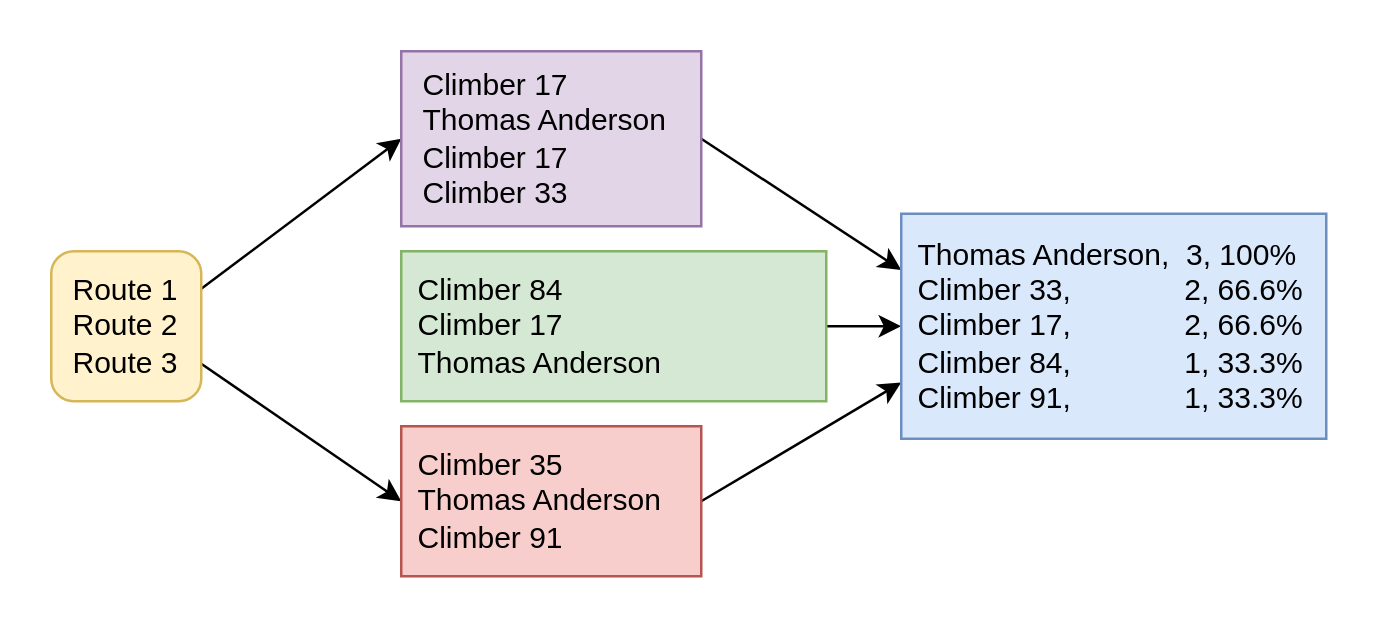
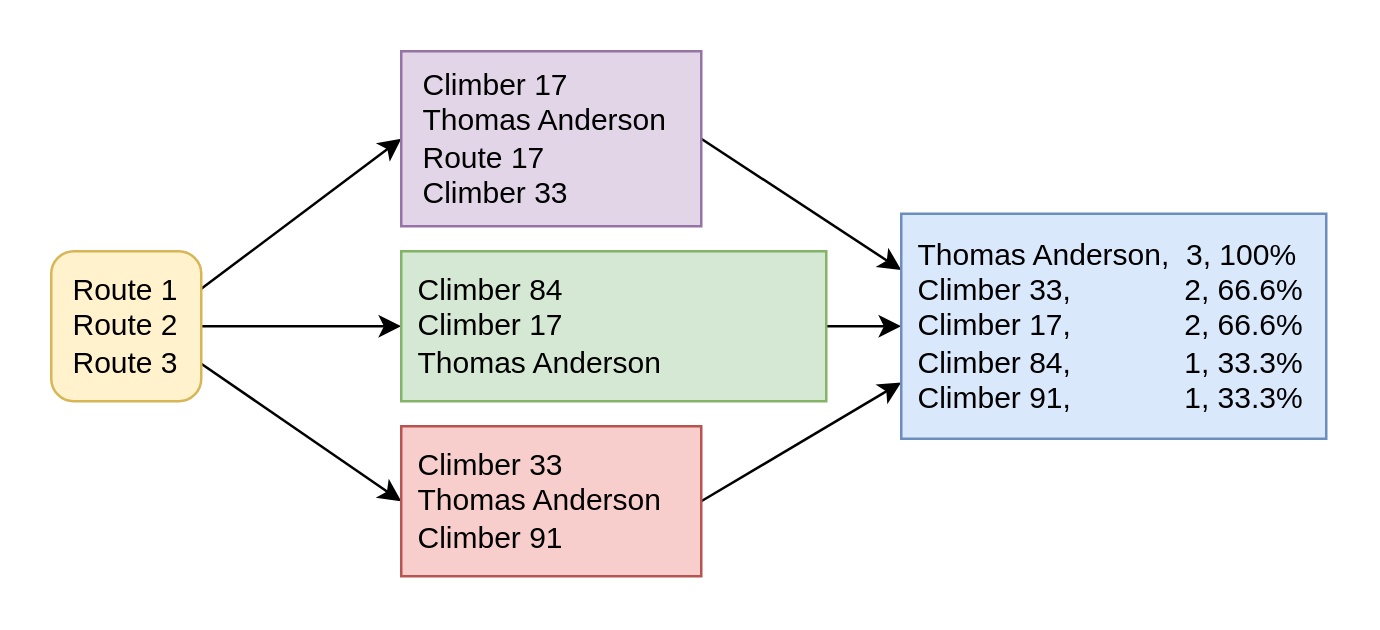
node "Climber 17 Thomas Anderson Climber 17 Climber 33": label "Climber 17 Thomas Anderson Climber 17 Climber 33" -> "Climber 17 Thomas Anderson Route 17 Climber 33"
edge "Route 1 Route 2 Route 3" -> "Climber 84 Climber 17 Thomas Anderson": added
node "Climber 35 Thomas Anderson Climber 91": label "Climber 35 Thomas Anderson Climber 91" -> "Climber 33 Thomas Anderson Climber 91"
